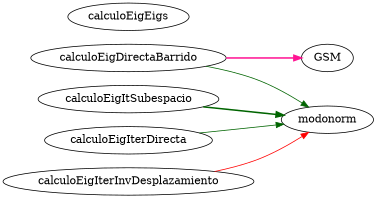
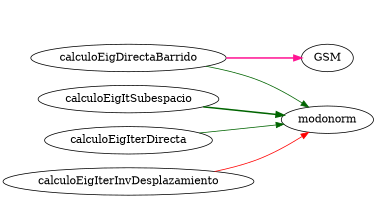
node "calculoEigEigs": removed
